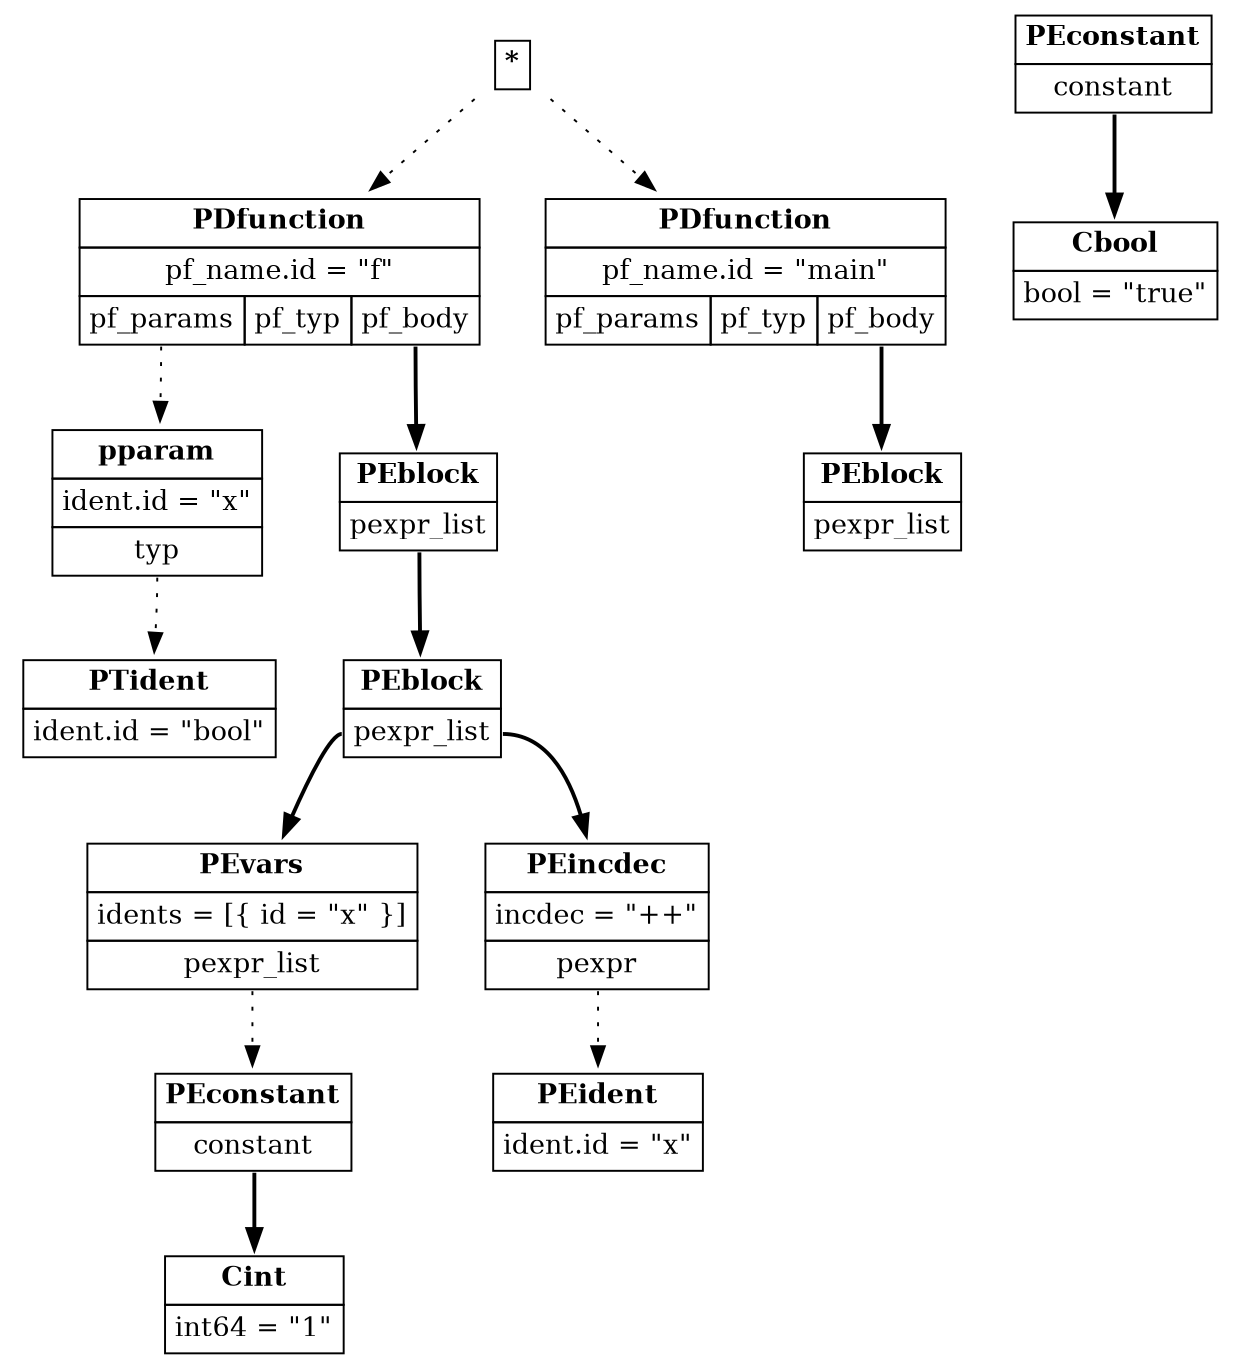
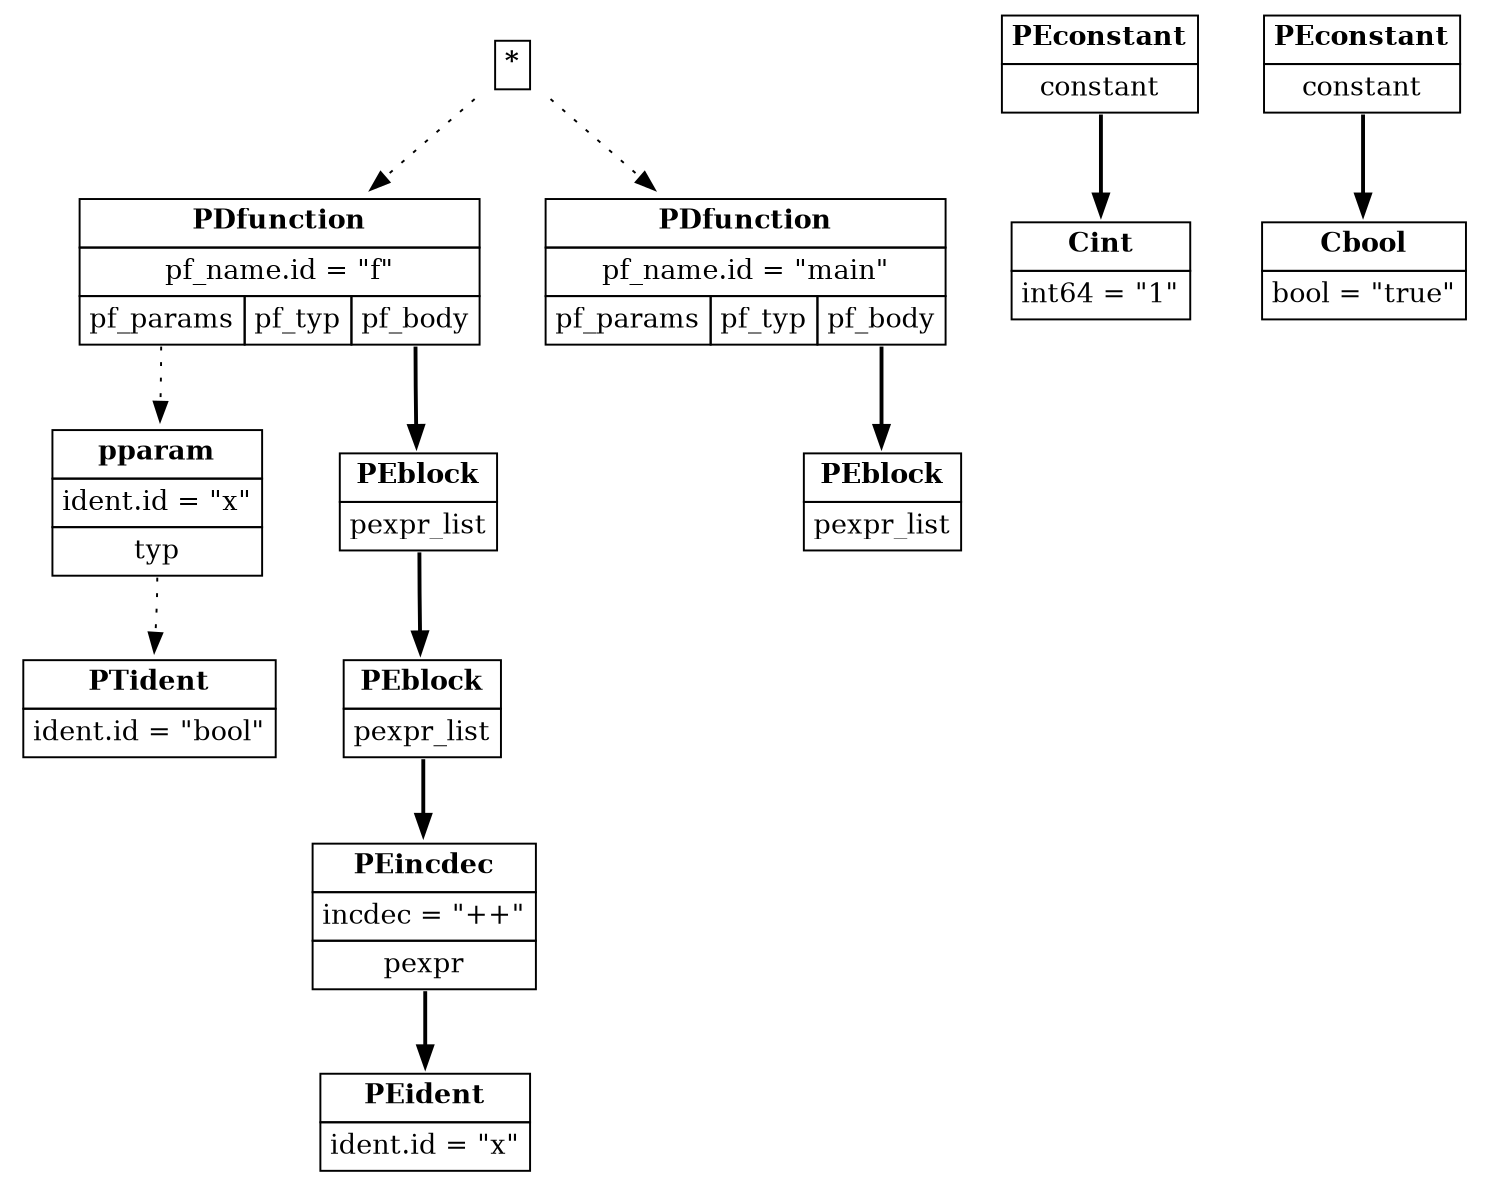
node "PEvars": removed
edge "PEincdec" -> "PEident": style dotted -> bold
